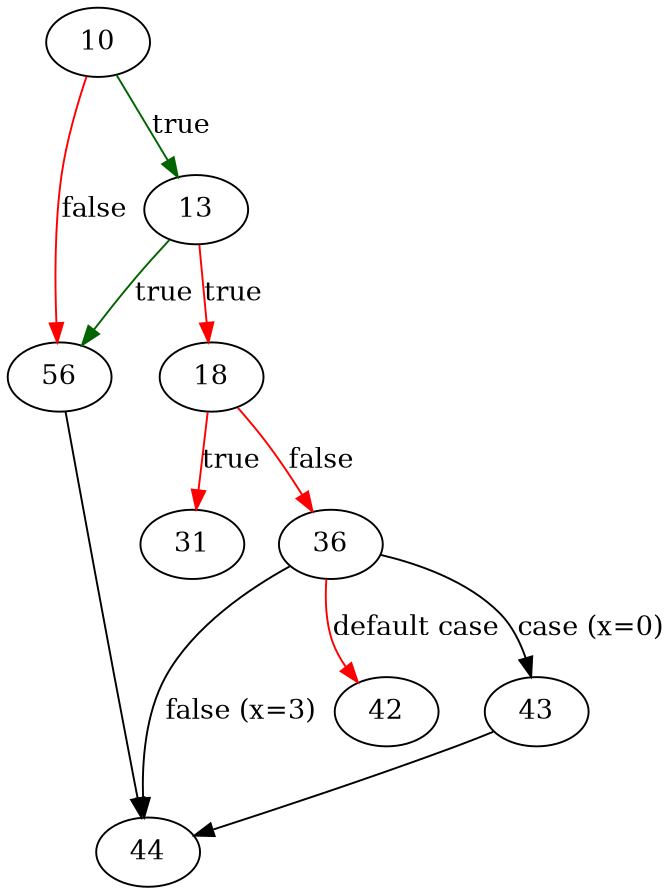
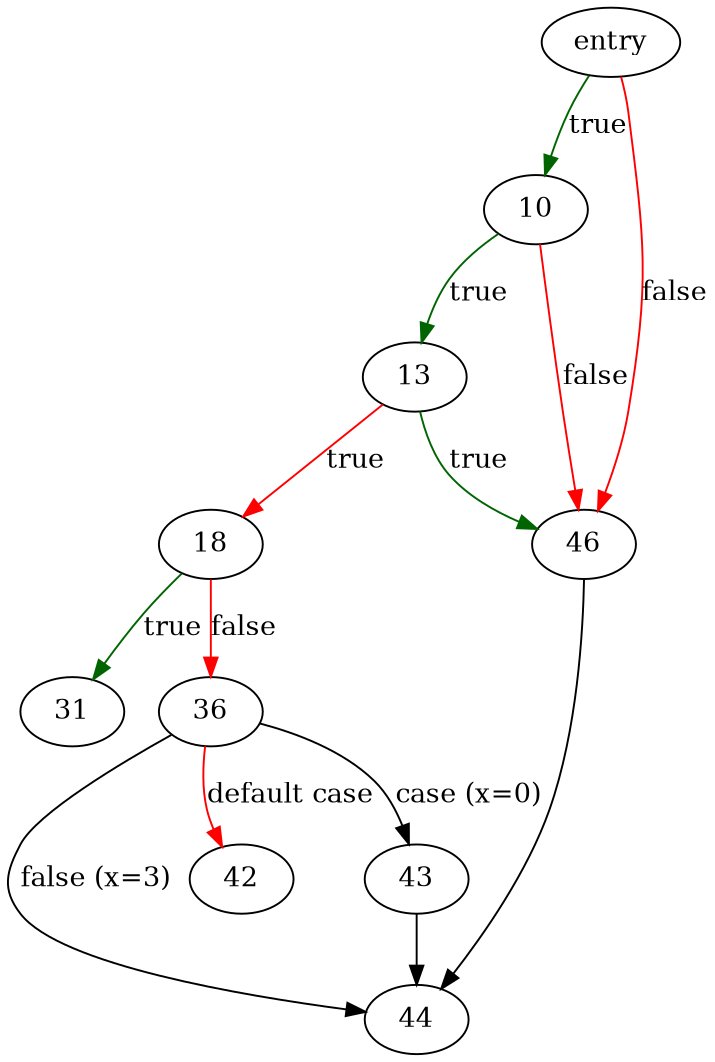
node "entry": added
node "56": label "56" -> "46"
edge "18" -> "31": color red -> darkgreen
